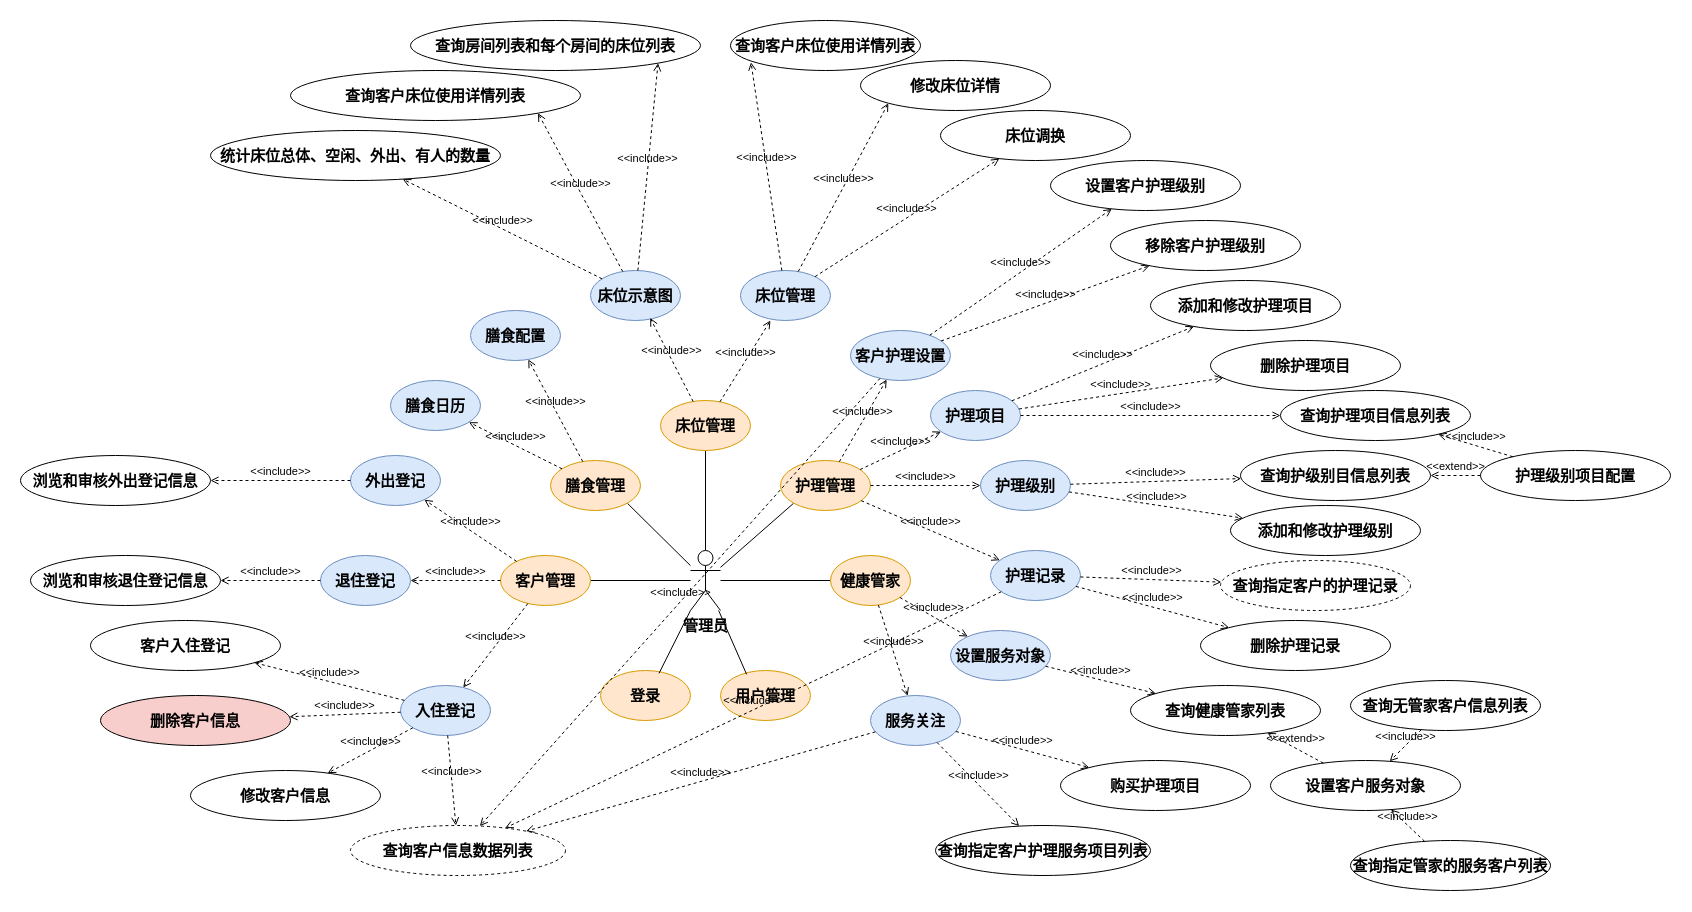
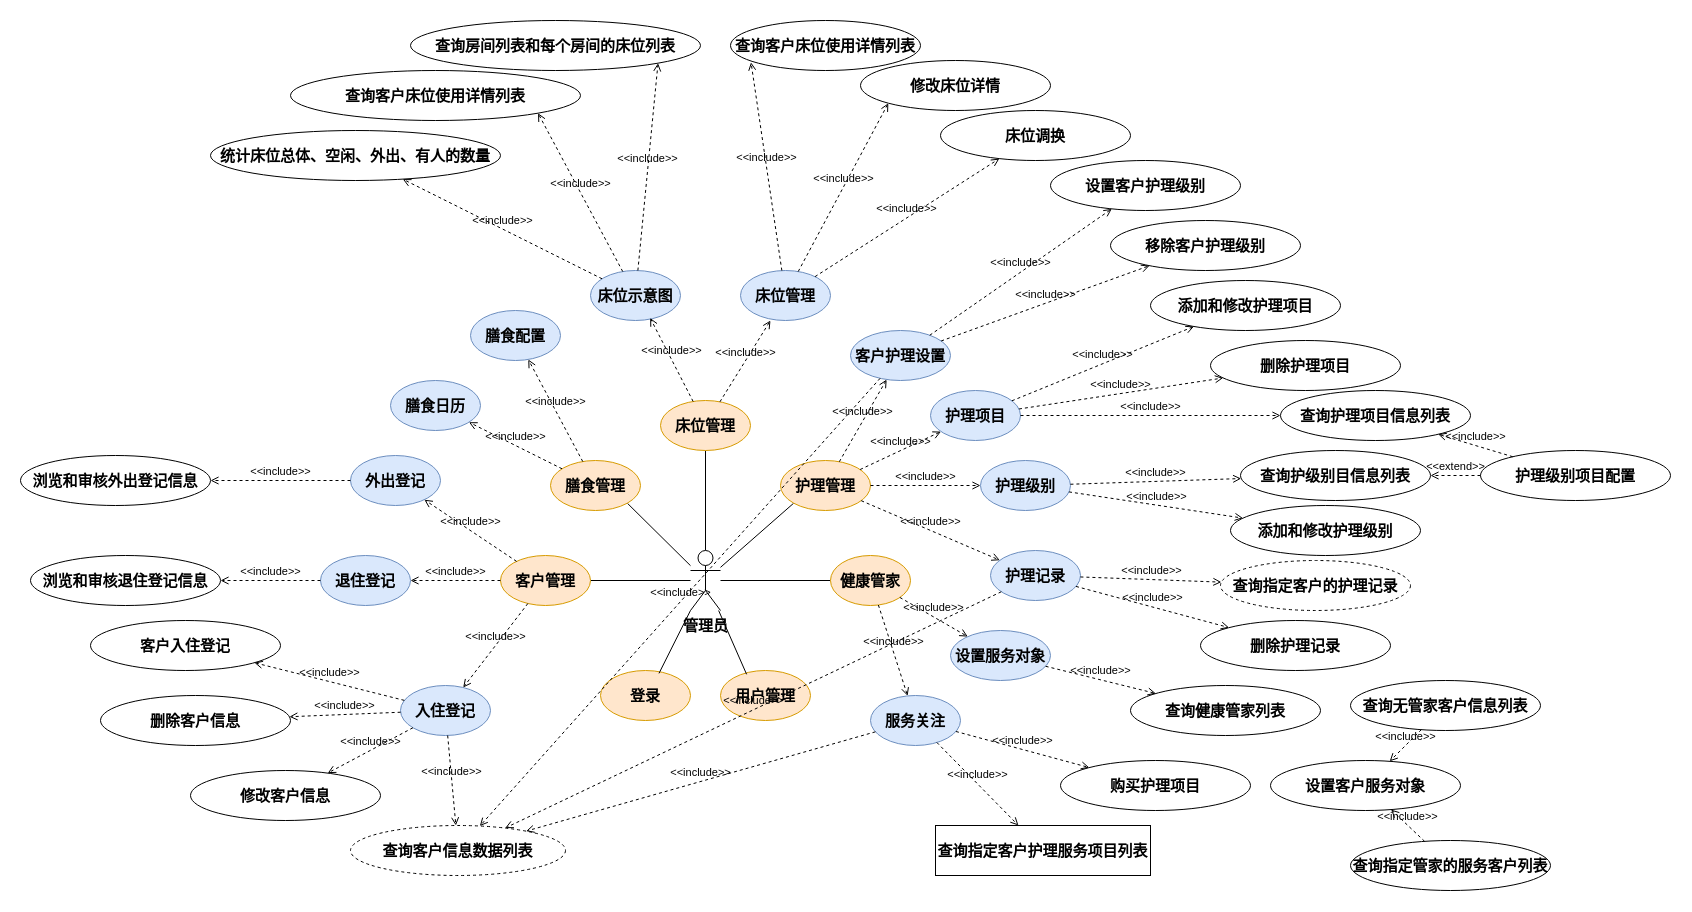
node "删除客户信息": fillcolor #f8cecc -> #ffffff
edge "设置客户服务对象" -> "查询健康管家列表": removed, label "<<extend>>"
node "查询指定客户护理服务项目列表": shape ellipse -> rectangle
